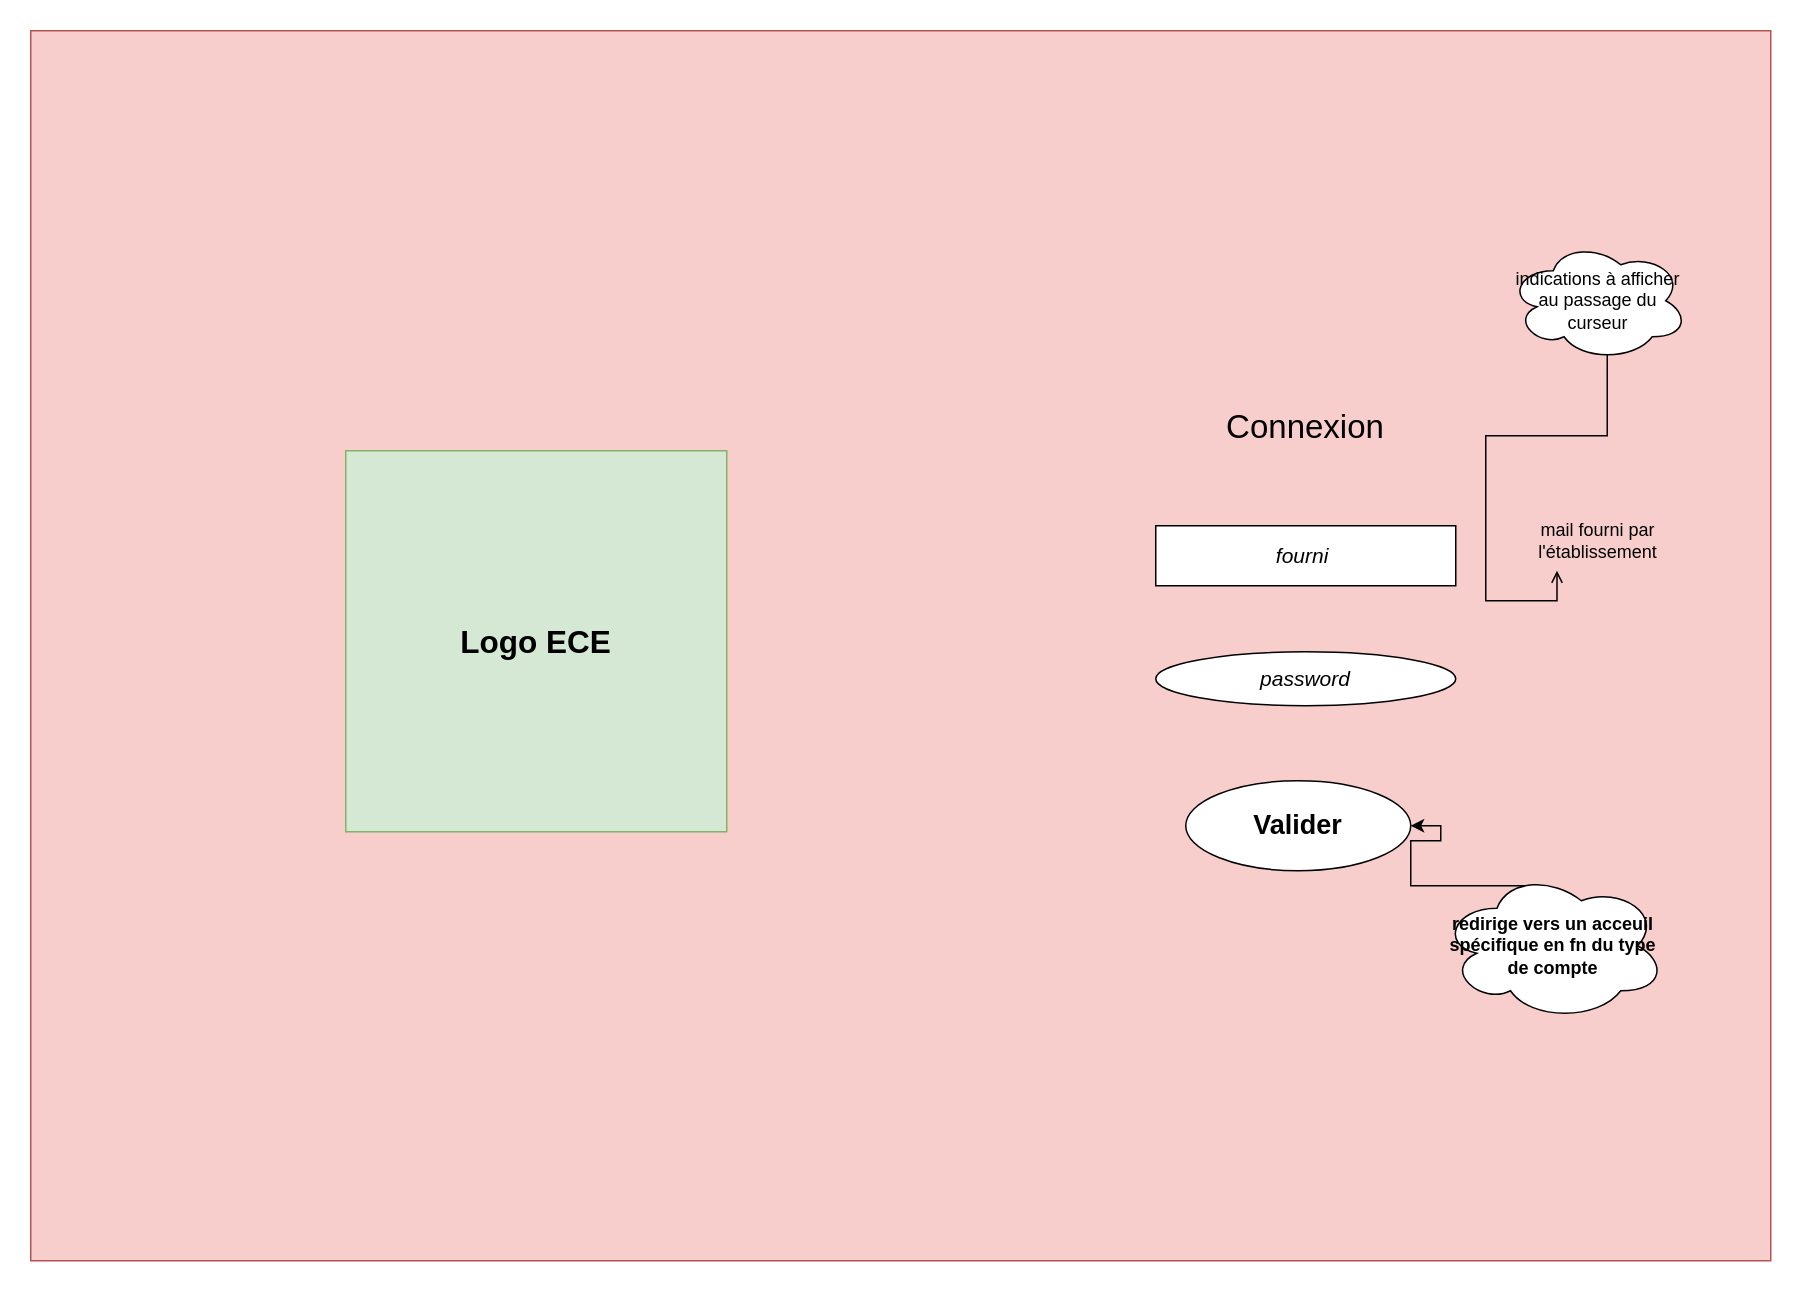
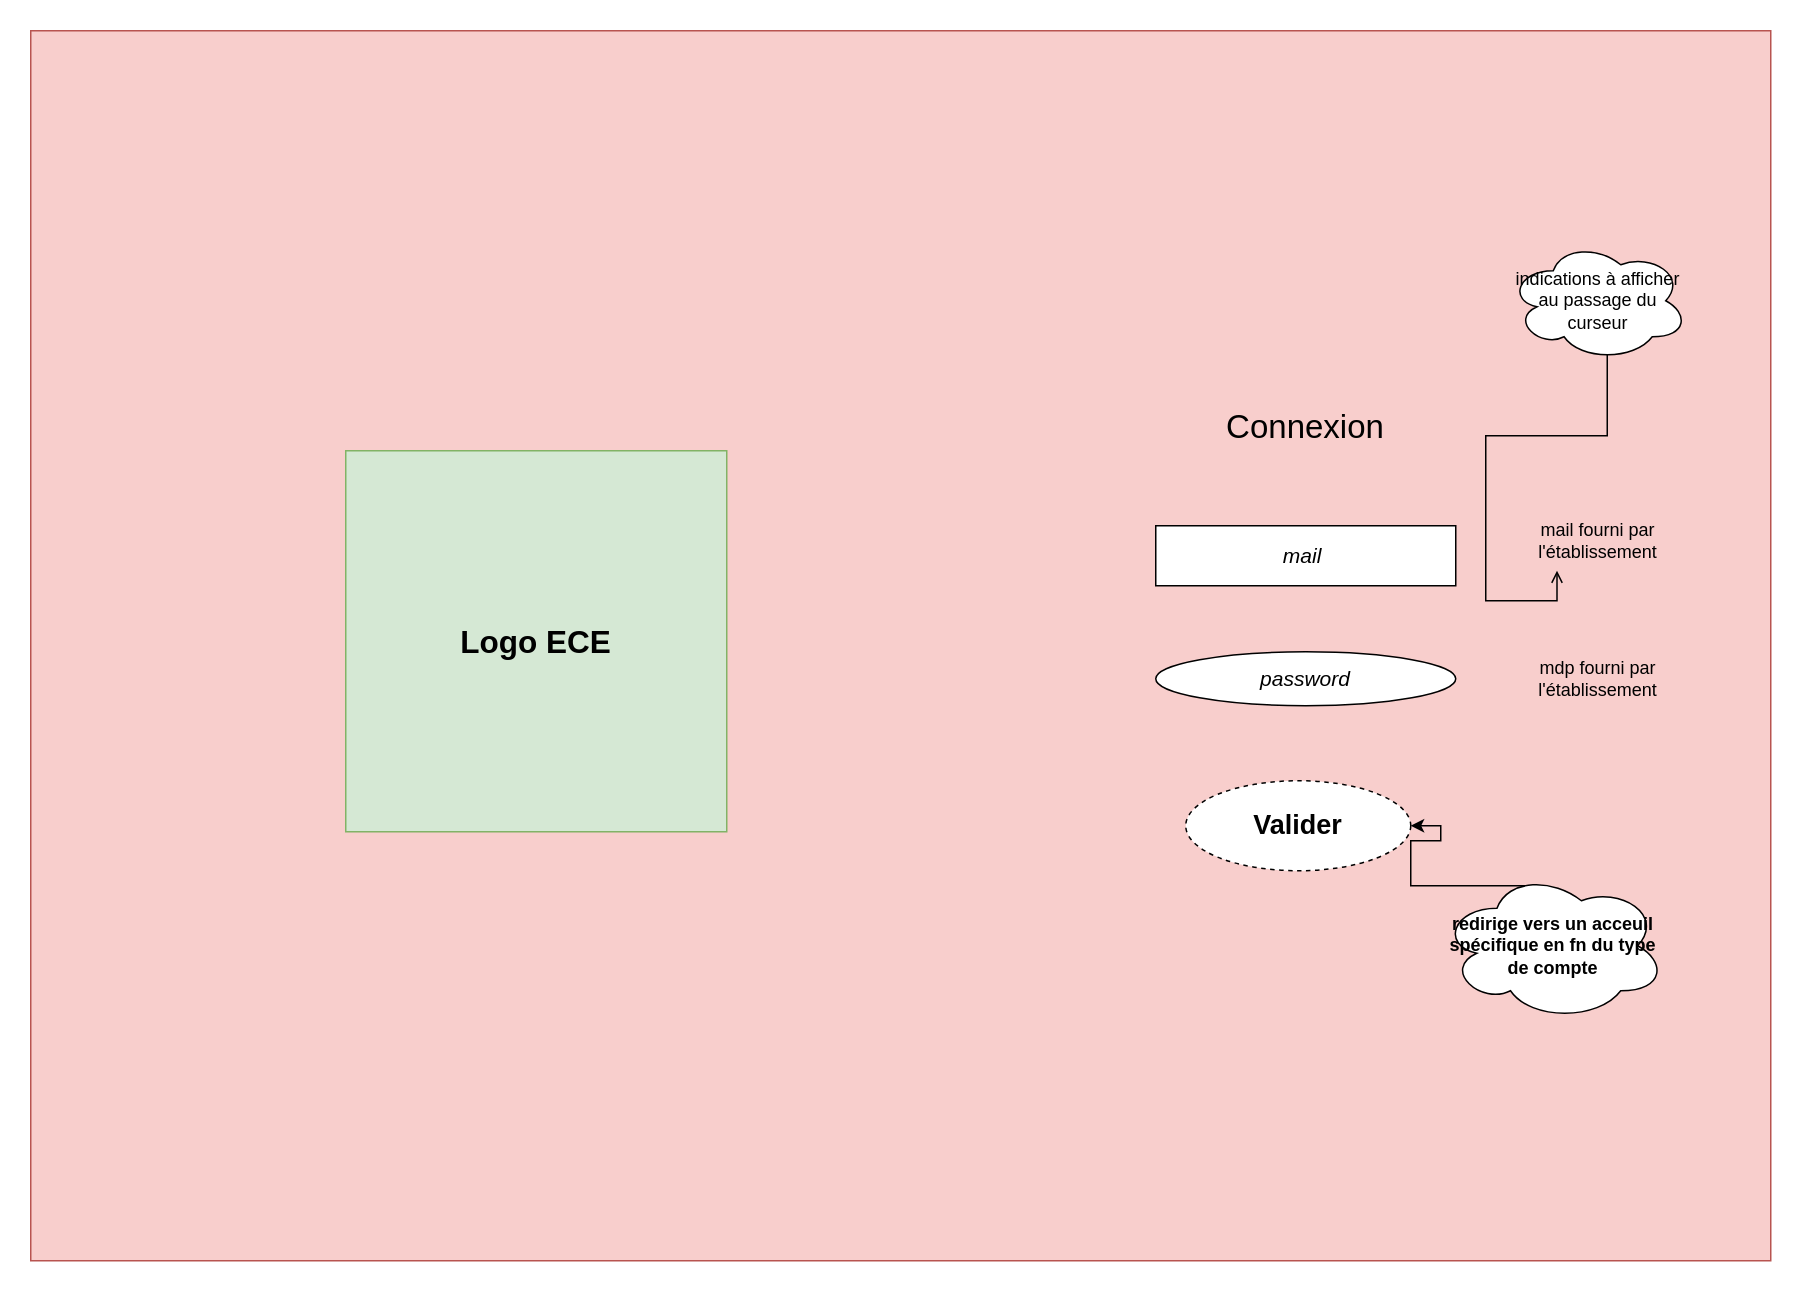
node "fourni": label "fourni" -> "mail"
node "mdp fourni par l'établissement": added
node "Valider": style solid -> dashed
